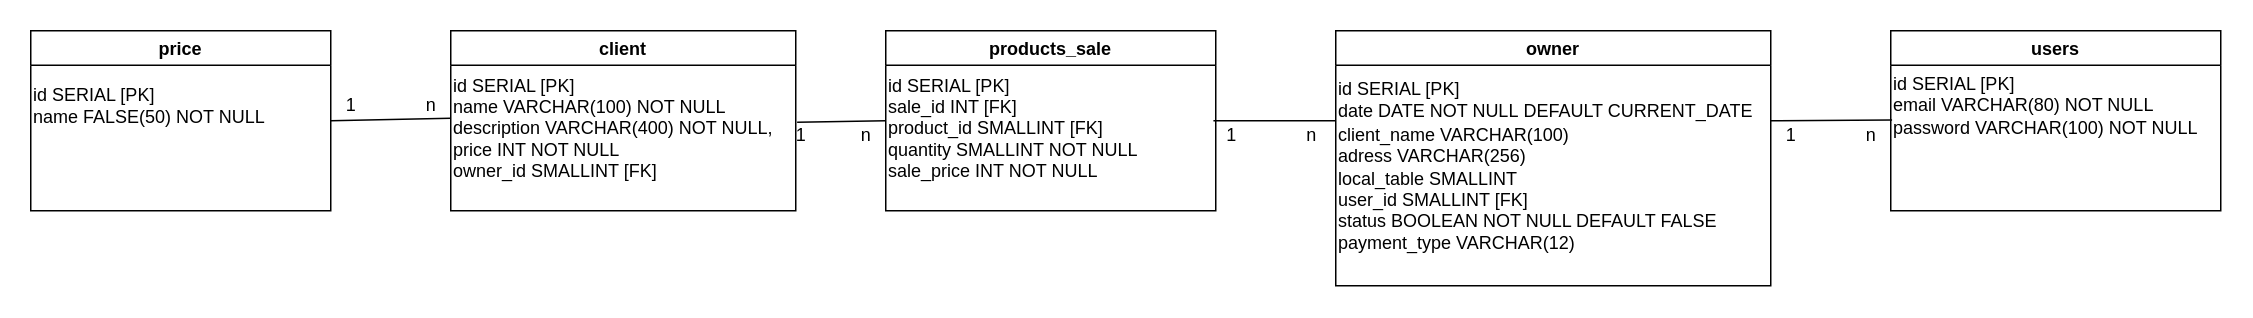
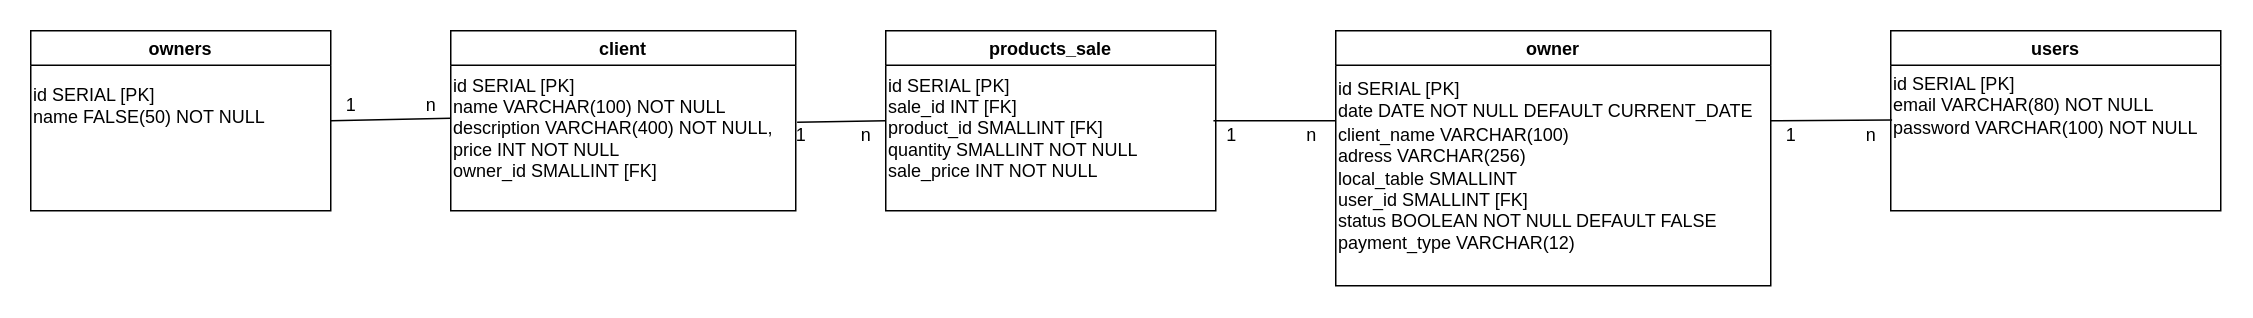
node "price": label "price" -> "owners"
